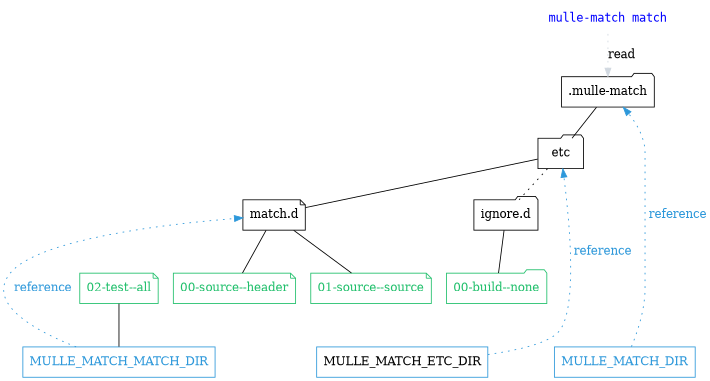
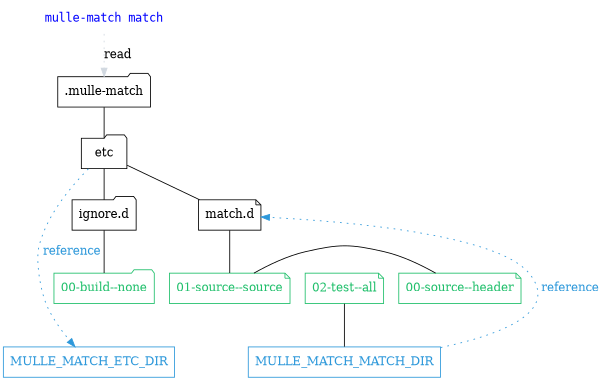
edge "etc" -- "ignore.d": style dotted -> solid
edge "match.d" -- "00-source--header": now "01-source--source" -- "00-source--header"
edge "MULLE_MATCH_ETC_DIR" -> "etc": reversed
node "MULLE_MATCH_ETC_DIR": fontcolor black -> #2d98da
node "MULLE_MATCH_DIR": removed
